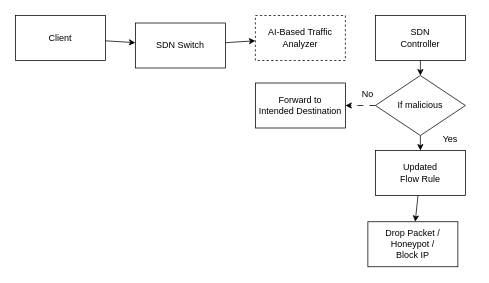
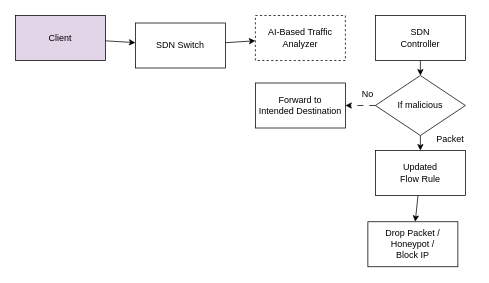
node "Client": fillcolor #ffffff -> #e1d5e7
node "Yes": label "Yes" -> "Packet"
